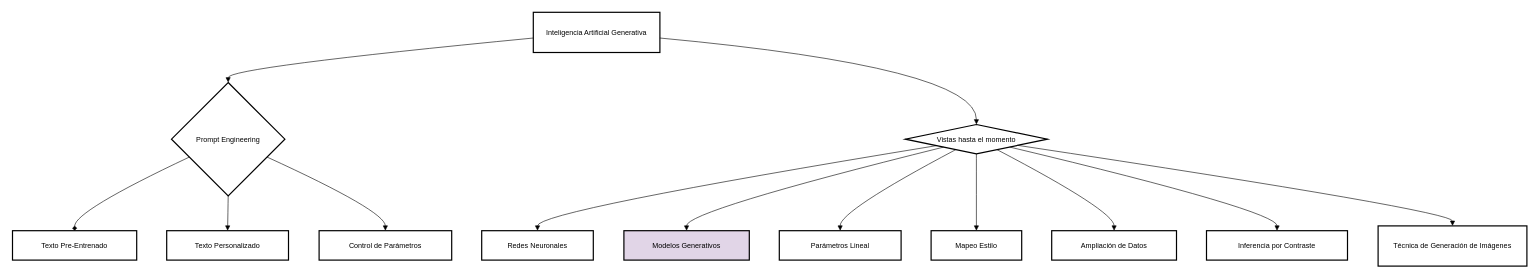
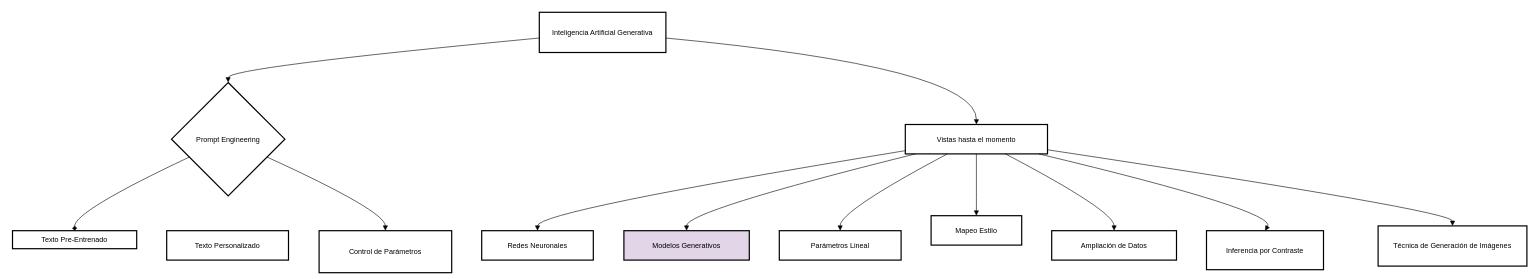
node "Inteligencia Artificial Generativa": moved (596, 32) -> (602, 32)
node "Vistas hasta el momento": shape diamond -> rectangle
edge "Prompt Engineering" -> "Texto Personalizado": removed
node "Texto Pre-Entrenado": size 124x29 -> 124x18
node "Control de Parámetros": size 133x29 -> 133x42
node "Mapeo Estilo": moved (976, 245) -> (976, 230)
node "Inferencia por Contraste": size 141x29 -> 117x39
